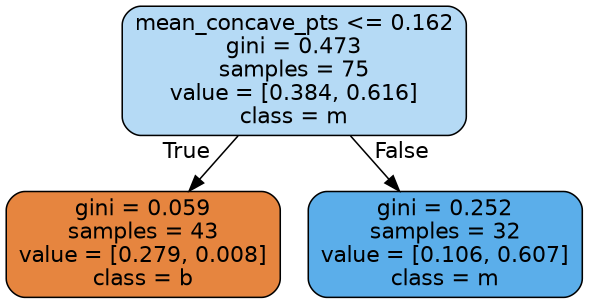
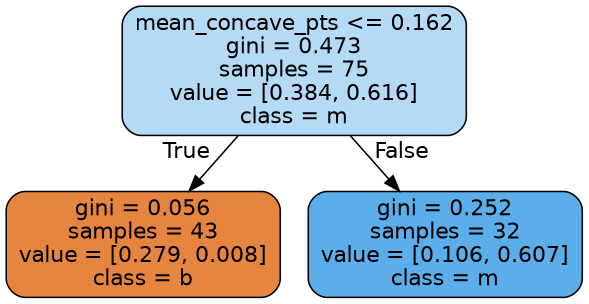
node "gini = 0.059 samples = 43 value = [0.279, 0.008] class = b": label "gini = 0.059 samples = 43 value = [0.279, 0.008] class = b" -> "gini = 0.056 samples = 43 value = [0.279, 0.008] class = b"
